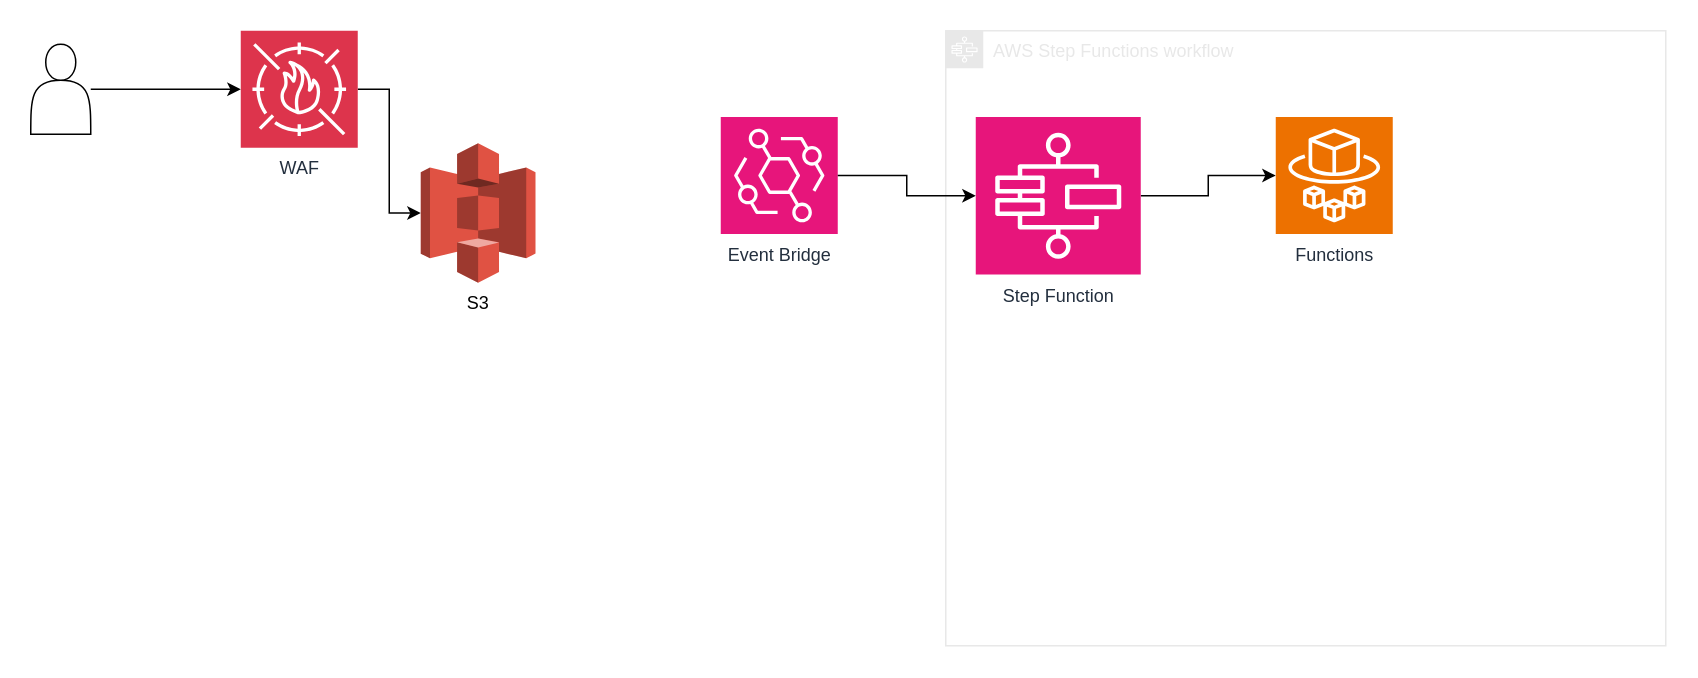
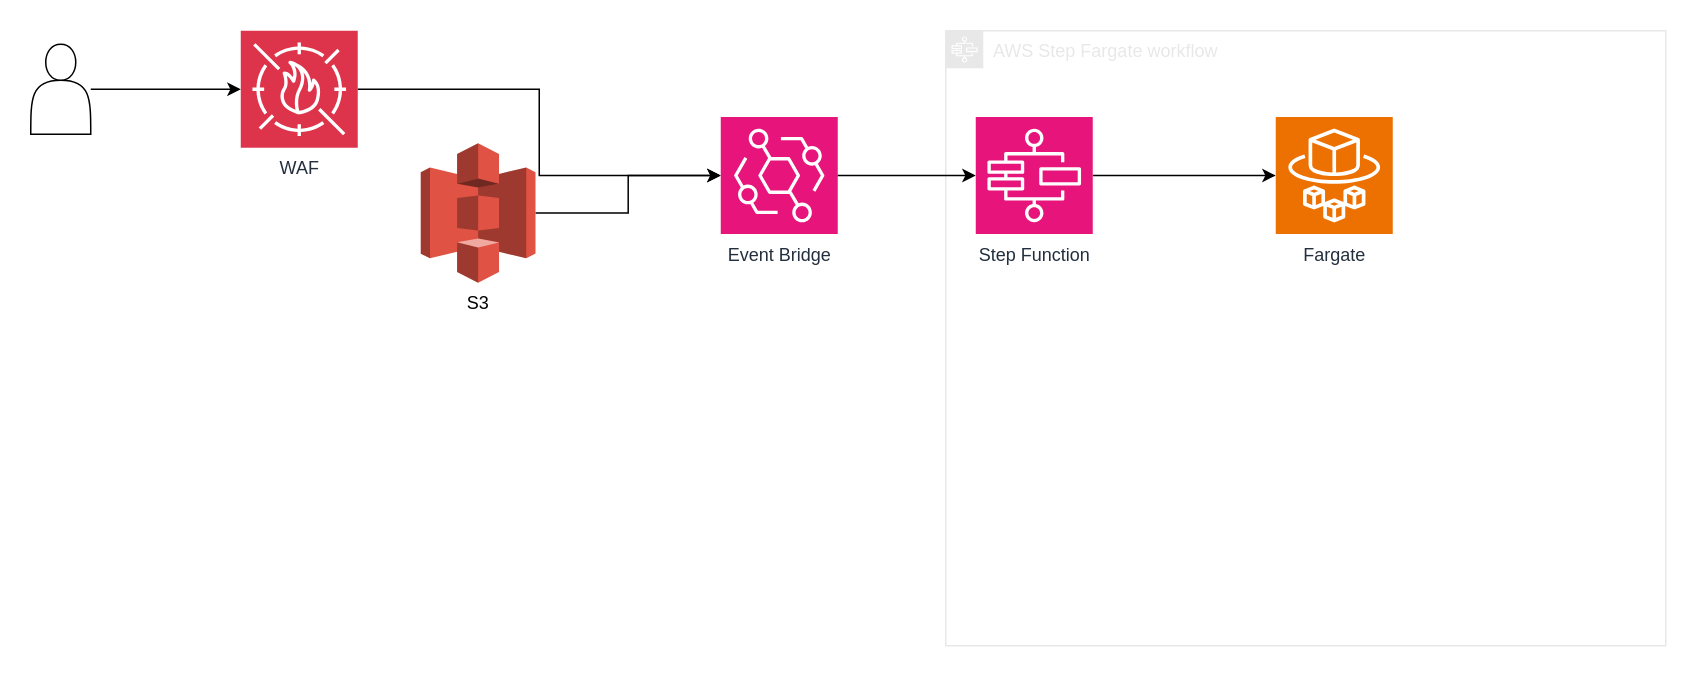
node "AWS Step Functions workflow": label "AWS Step Functions workflow" -> "AWS Step Fargate workflow"
edge "WAF" -> "S3": now "WAF" -> "Event Bridge"
node "Step Function": size 165x158 -> 117x117
edge "S3" -> "Event Bridge": added
node "Functions": label "Functions" -> "Fargate"
